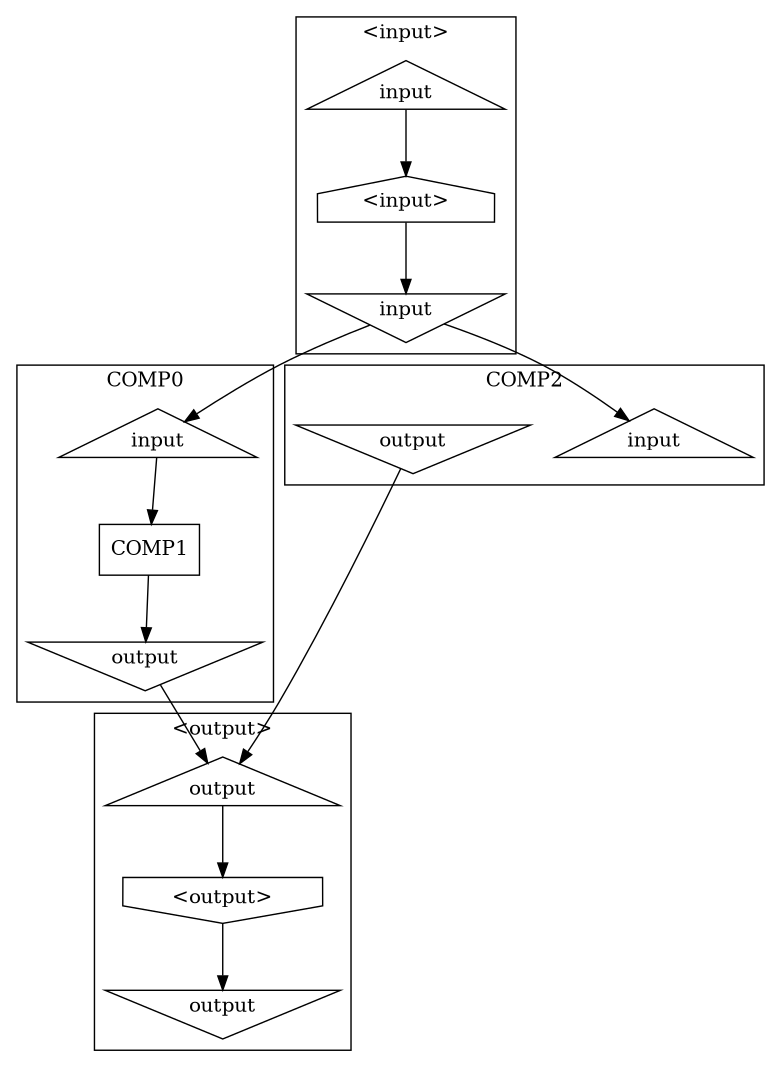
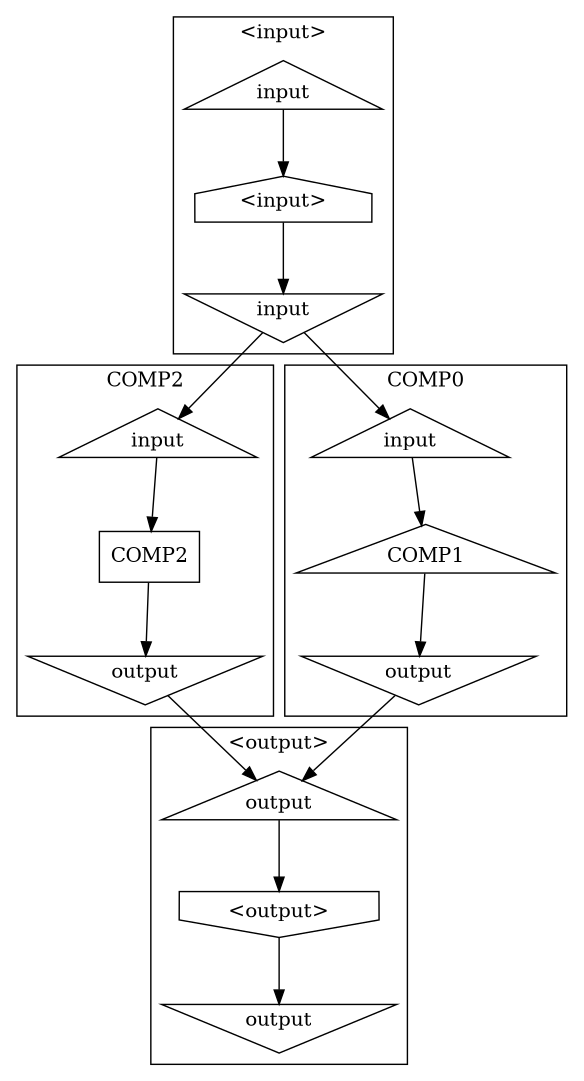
node "COMP1": shape box -> triangle
node "COMP2": added
